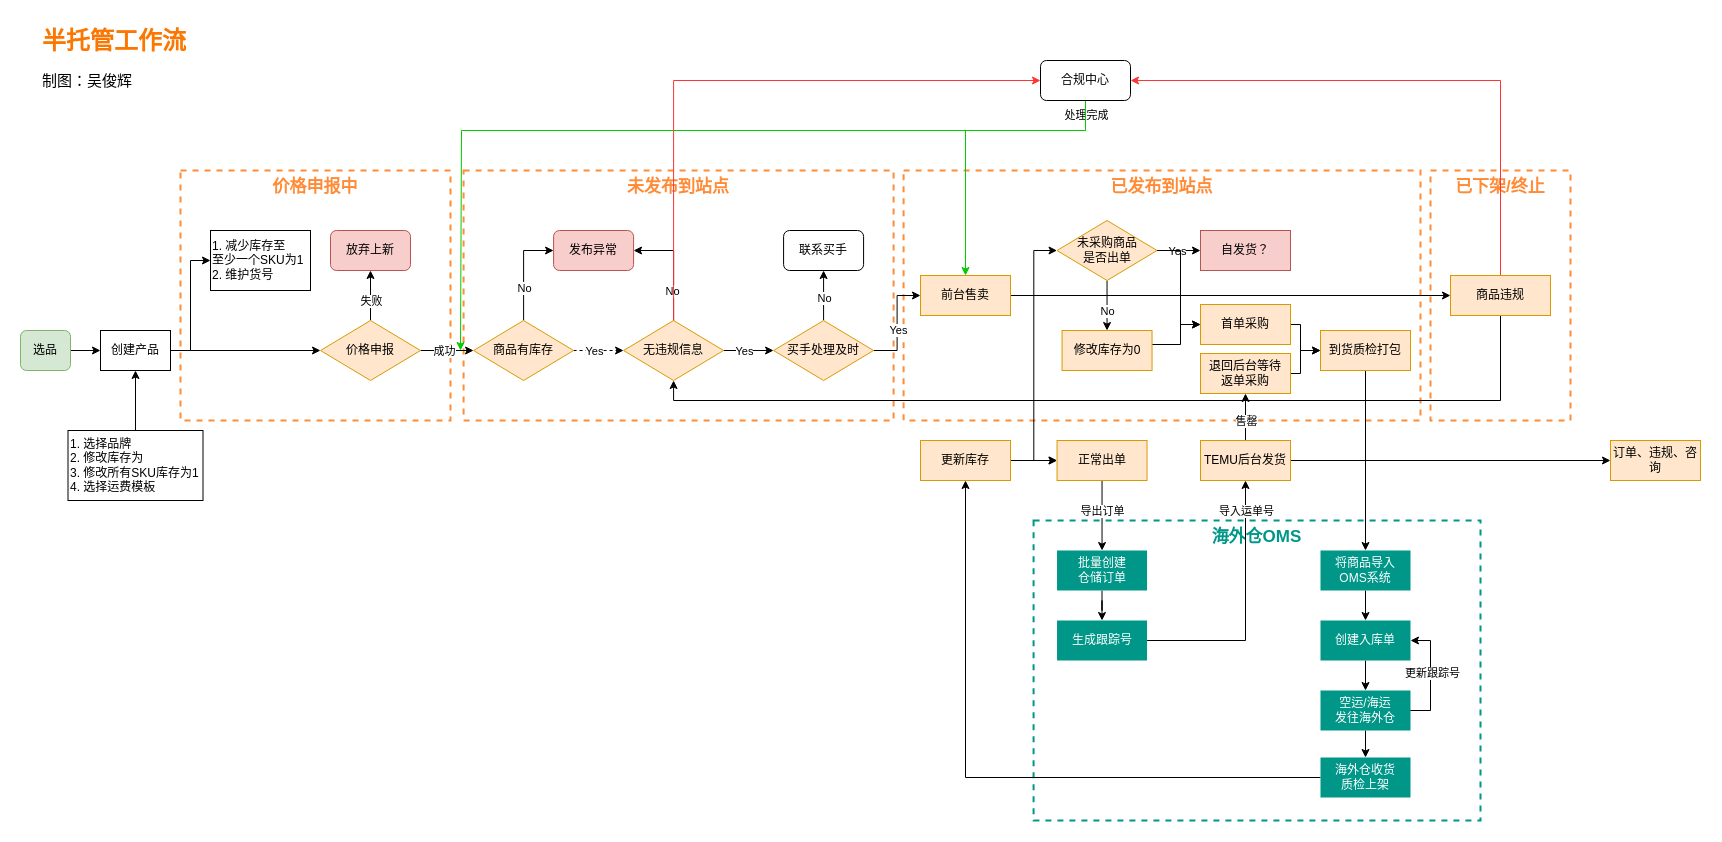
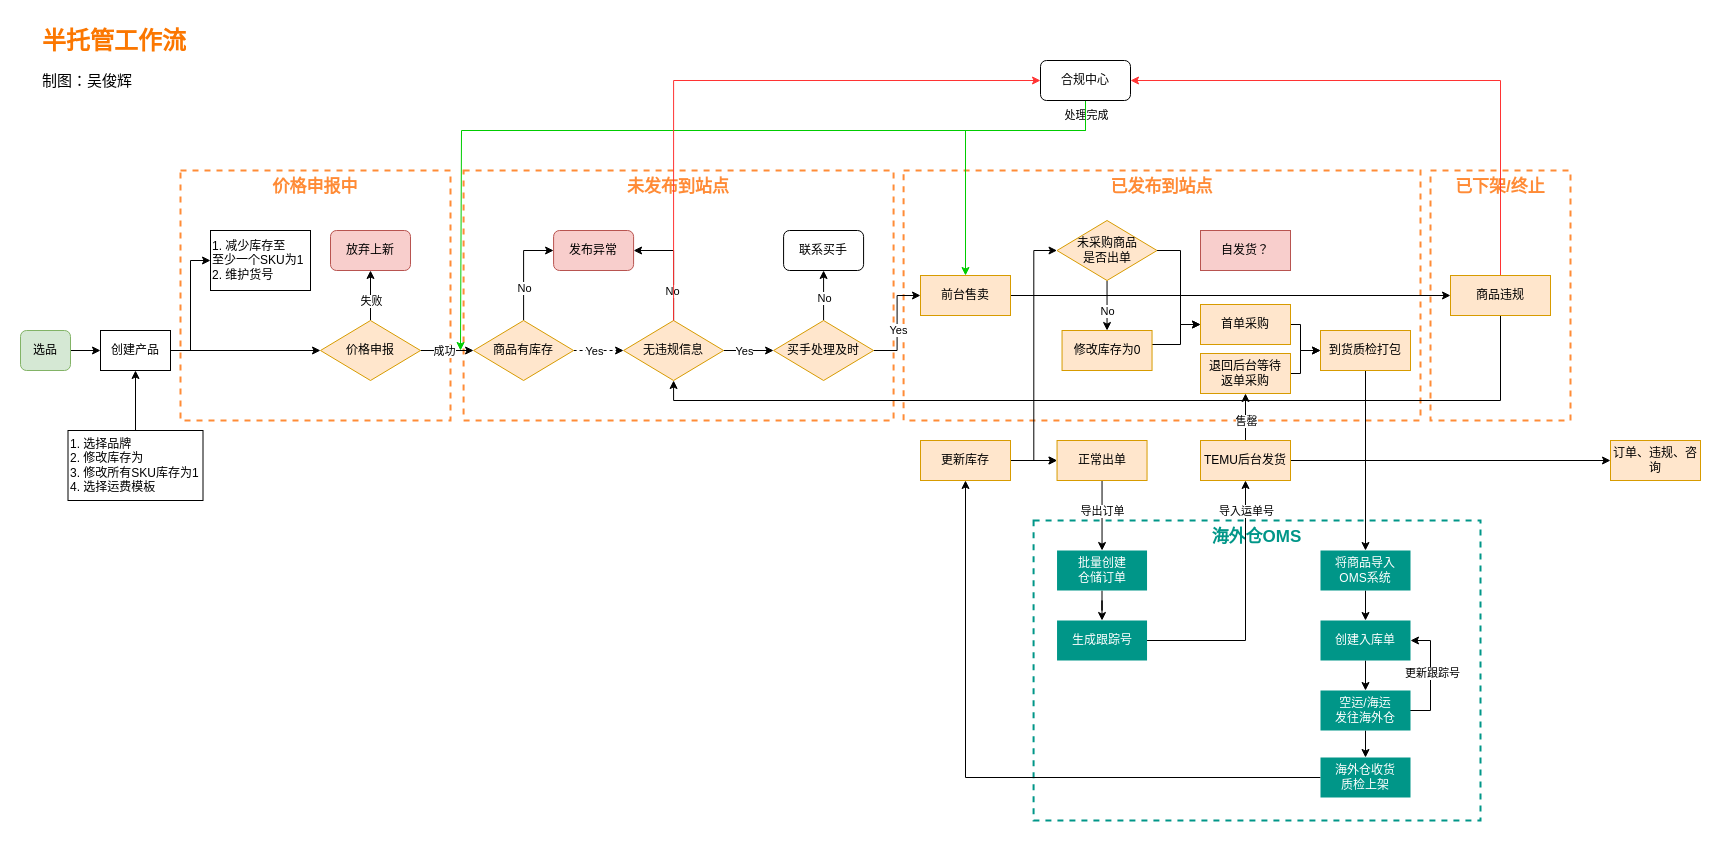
edge "未采购商品 是否出单" -> "自发货？": removed, label "Yes"
